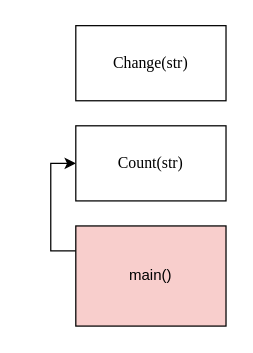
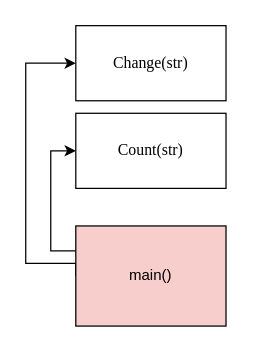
node "Count(str)": moved (151, 163) -> (151, 151)
edge "main()" -> "Change(str)": added
